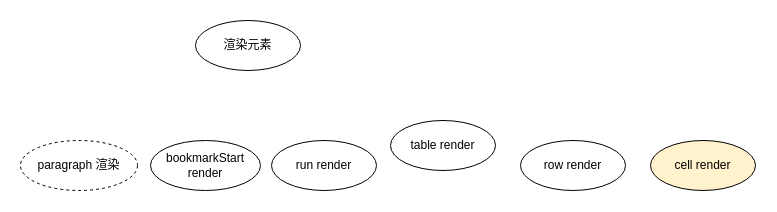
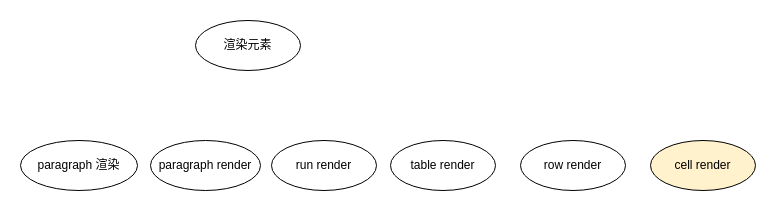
node "table render": moved (443, 146) -> (443, 166)
node "paragraph 渲染": style dashed -> solid
node "bookmarkStart render": label "bookmarkStart render" -> "paragraph render"
